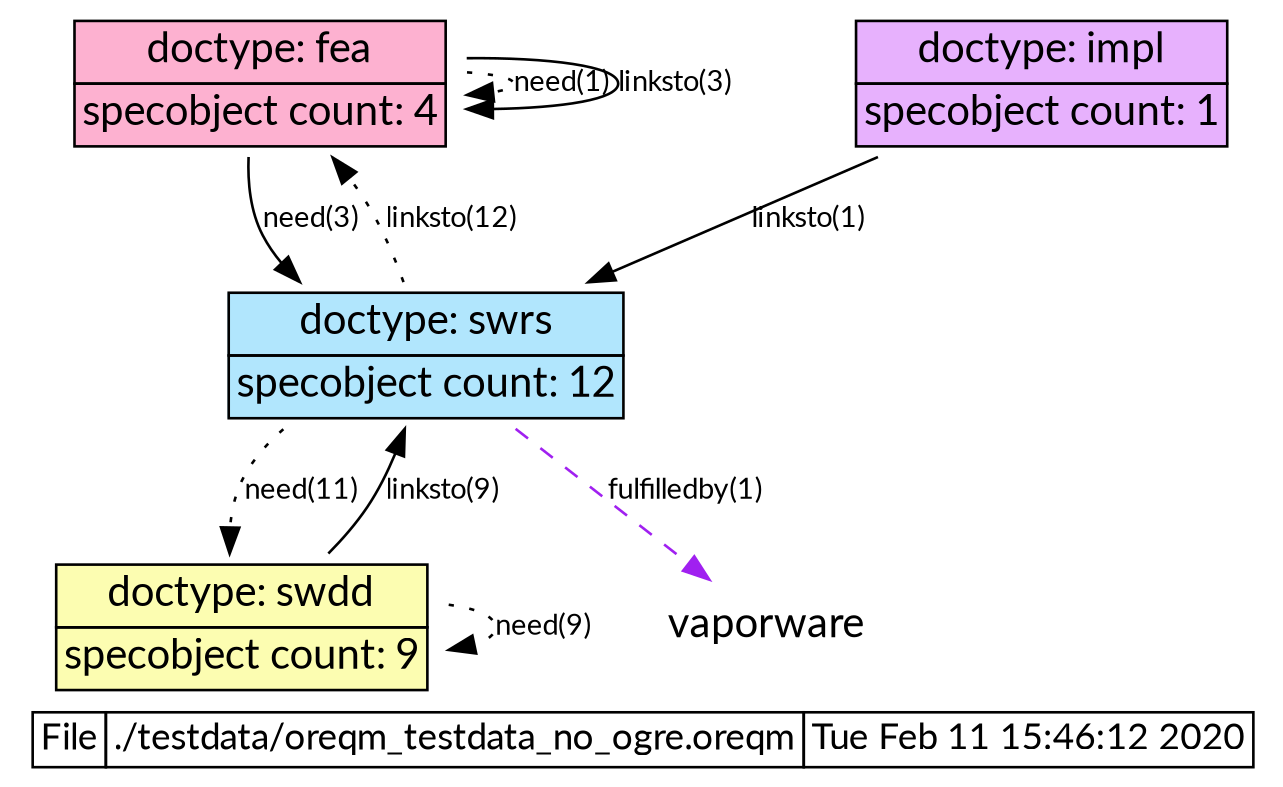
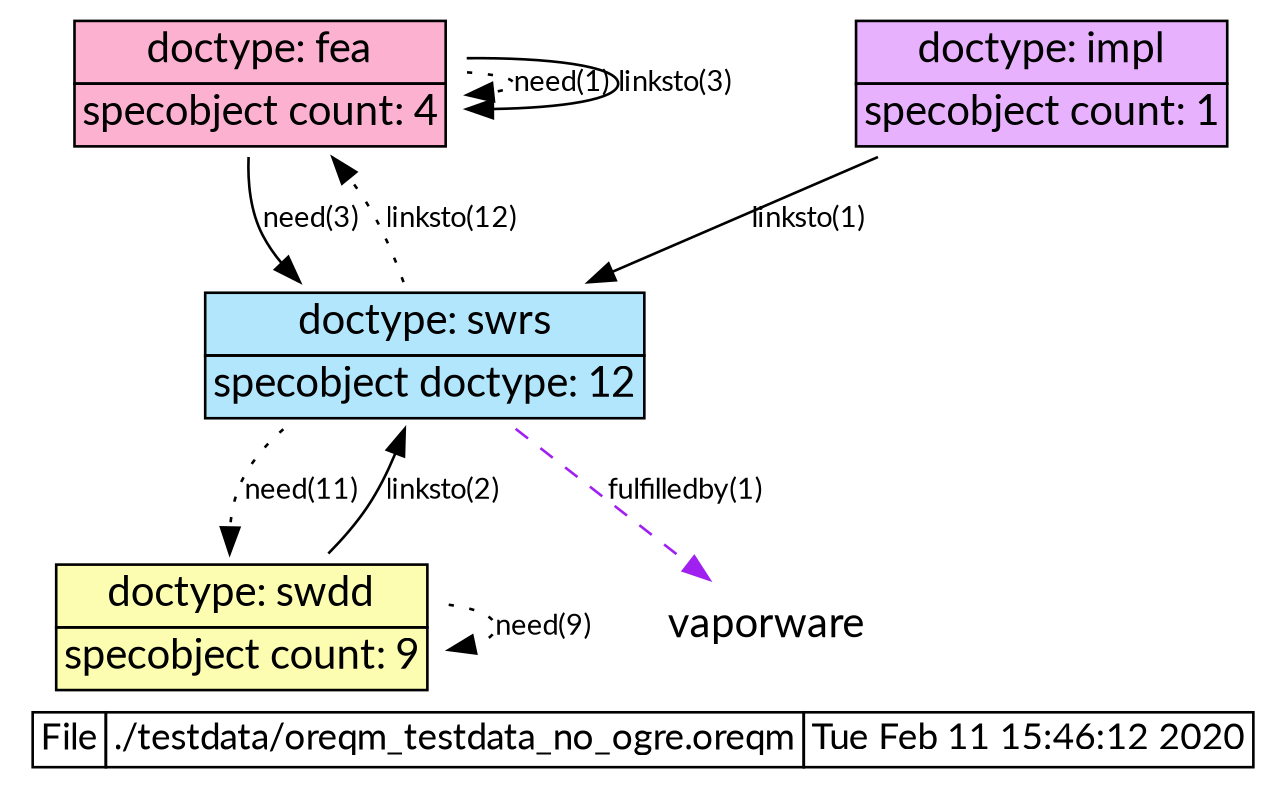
node "doctype: swrs": text "specobject count: 12" -> "specobject doctype: 12"
edge "doctype: swdd" -> "doctype: swrs": label "linksto(9) " -> "linksto(2) "
